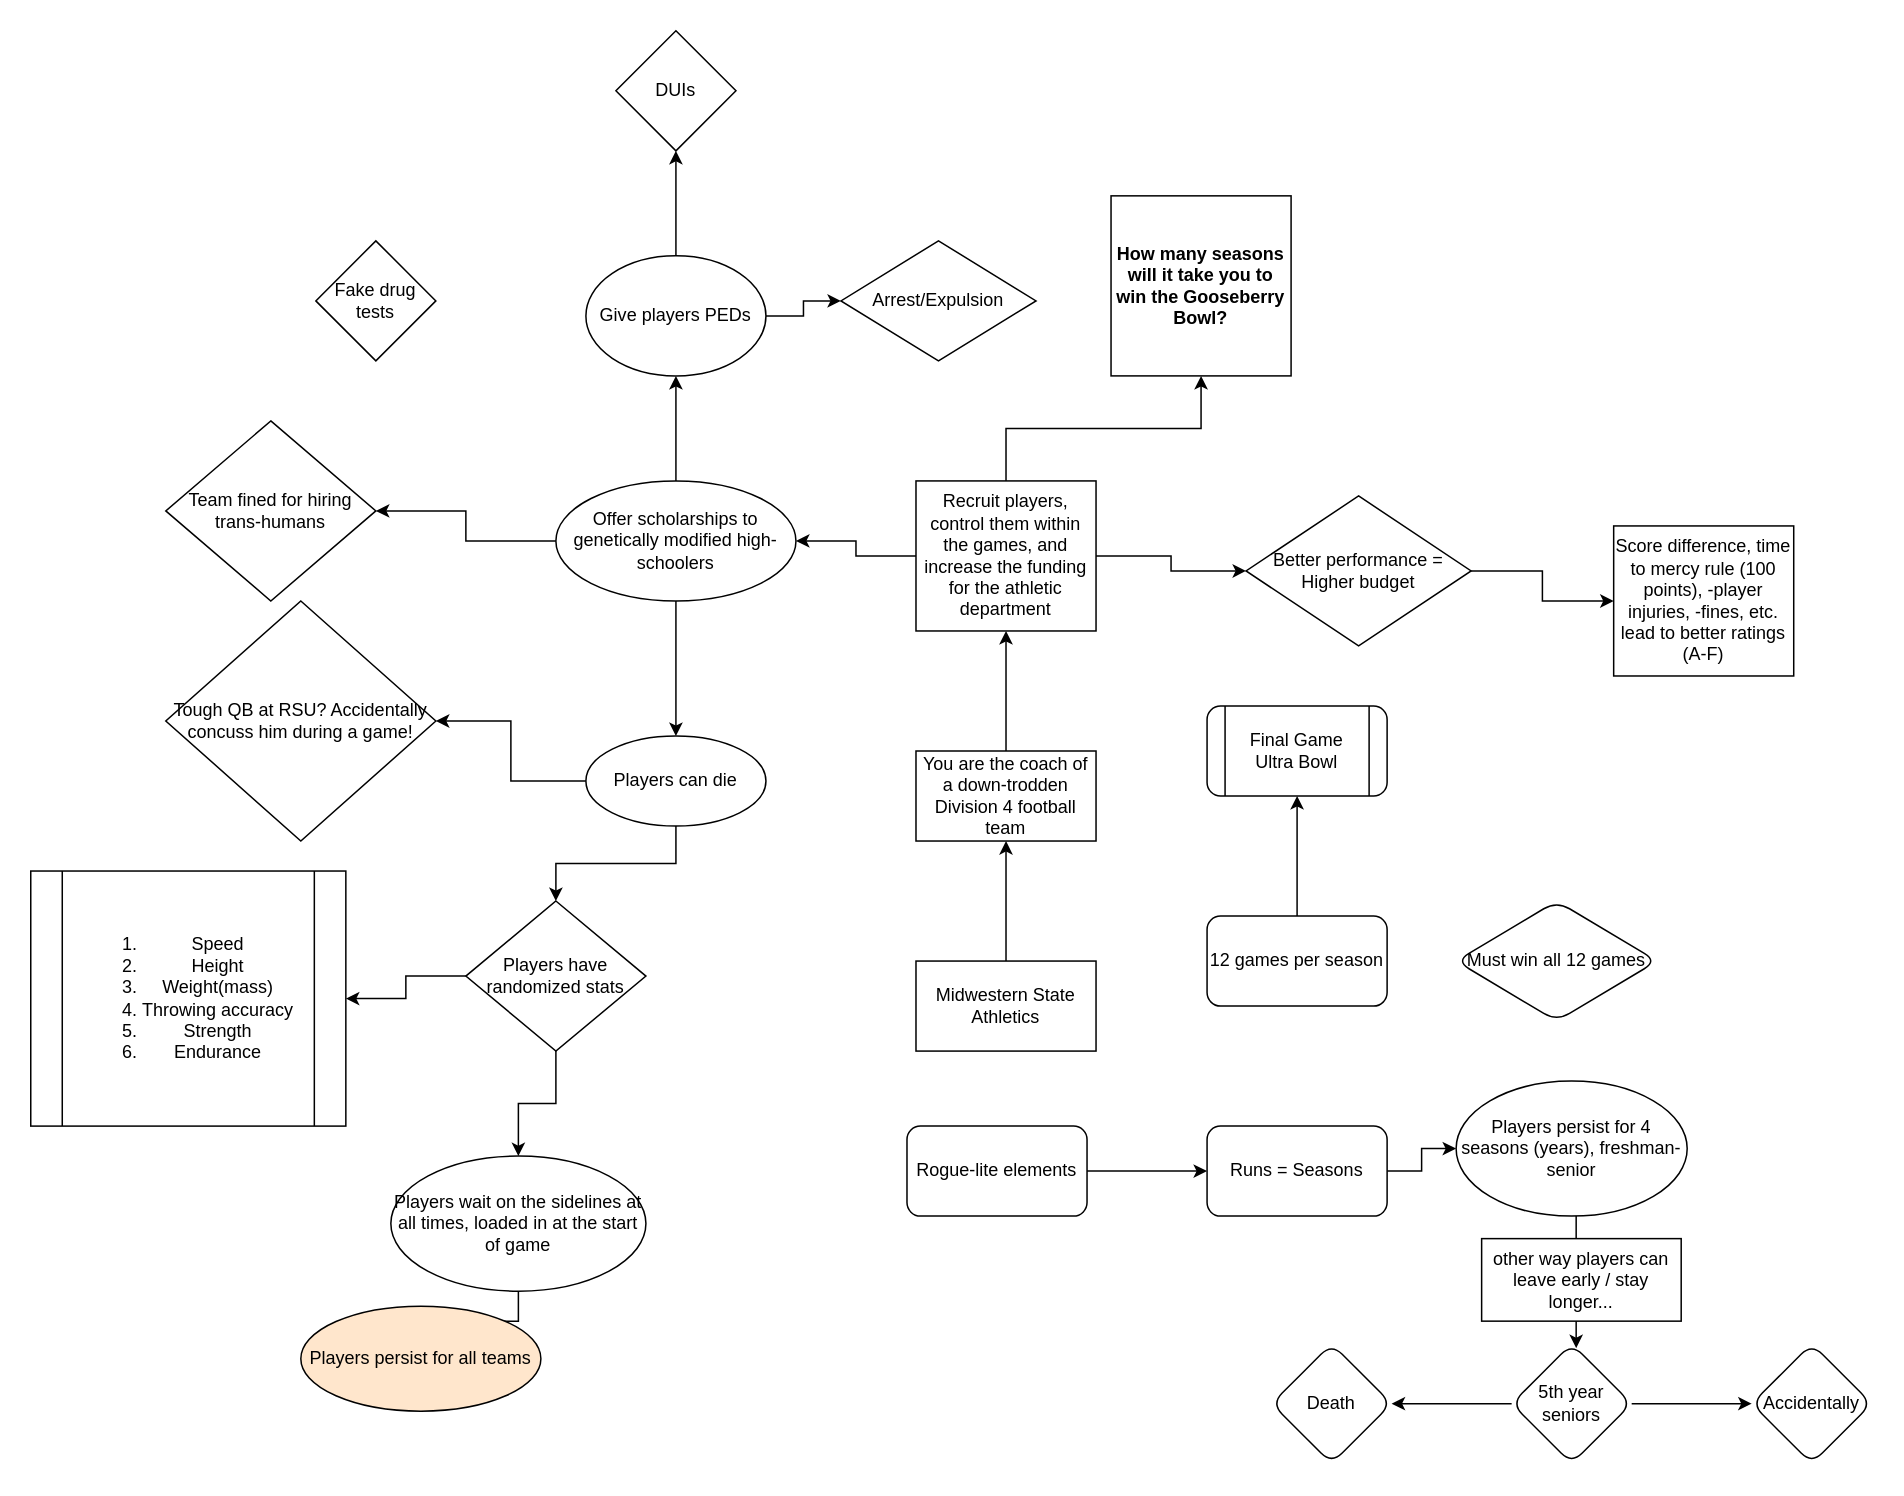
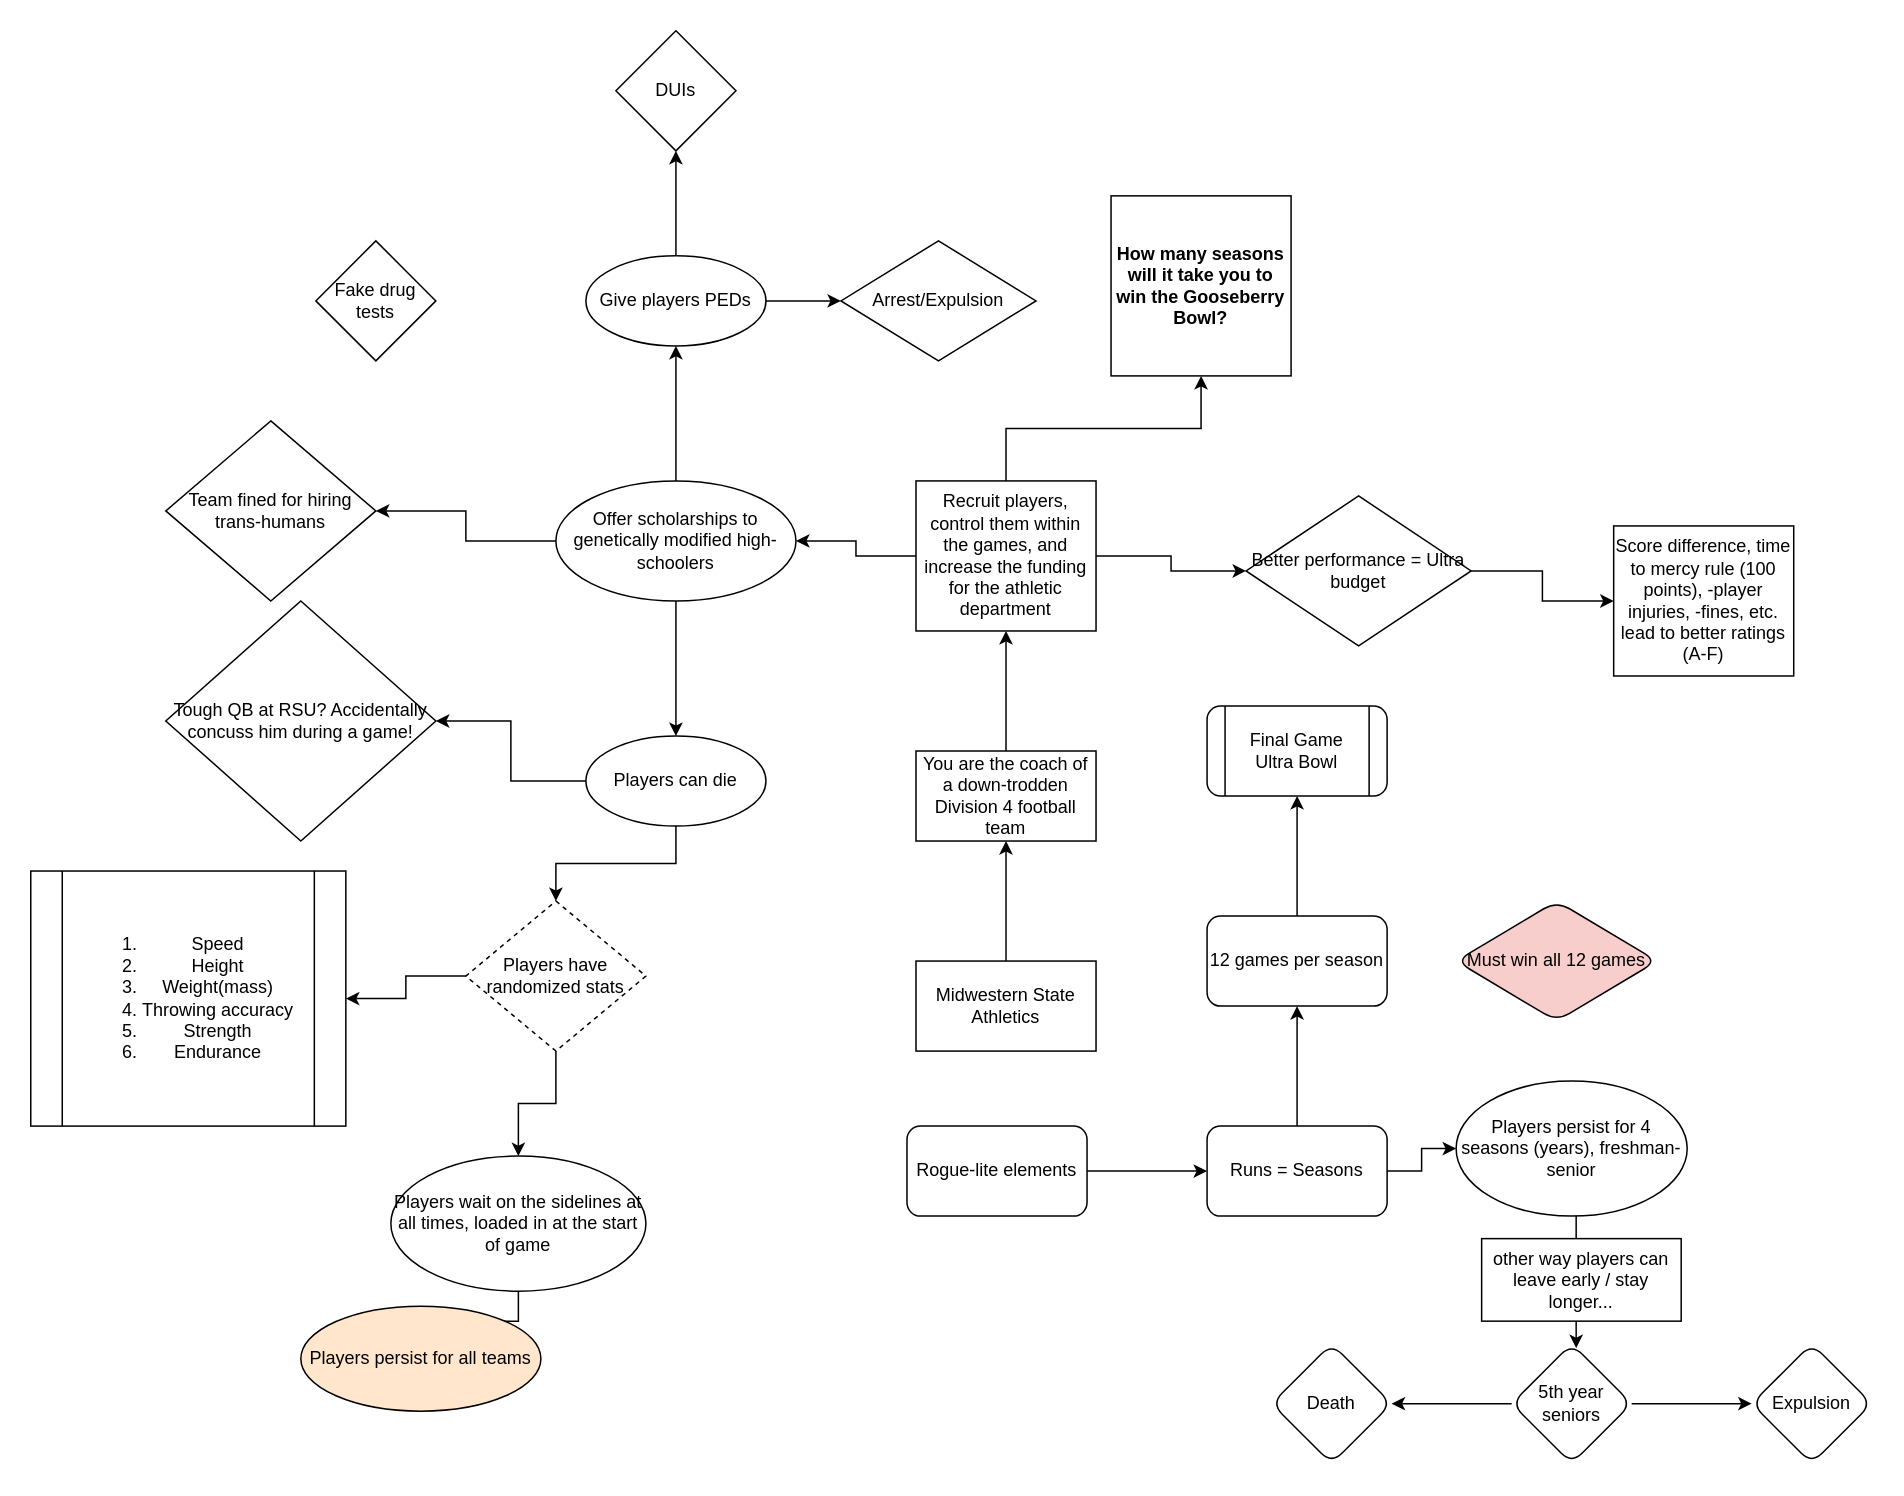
node "Give players PEDs": size 180x120 -> 180x90
node "Better performance = Higher budget": label "Better performance = Higher budget" -> "Better performance = Ultra budget"
node "Must win all 12 games": fillcolor #ffffff -> #f8cecc
node "Players have randomized stats": style solid -> dashed
edge "Runs = Seasons" -> "12 games per season": added
node "Accidentally": label "Accidentally" -> "Expulsion"
